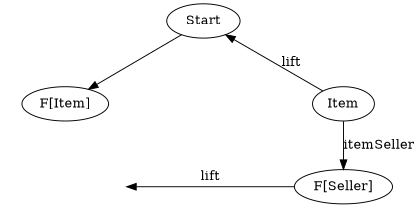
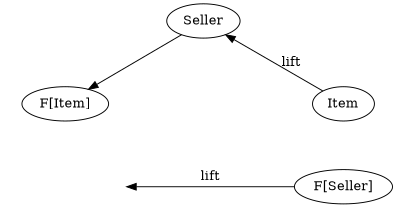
node "Start": label "Start" -> "Seller"
edge "Item" -> "F[Seller]": removed, label "itemSeller"
